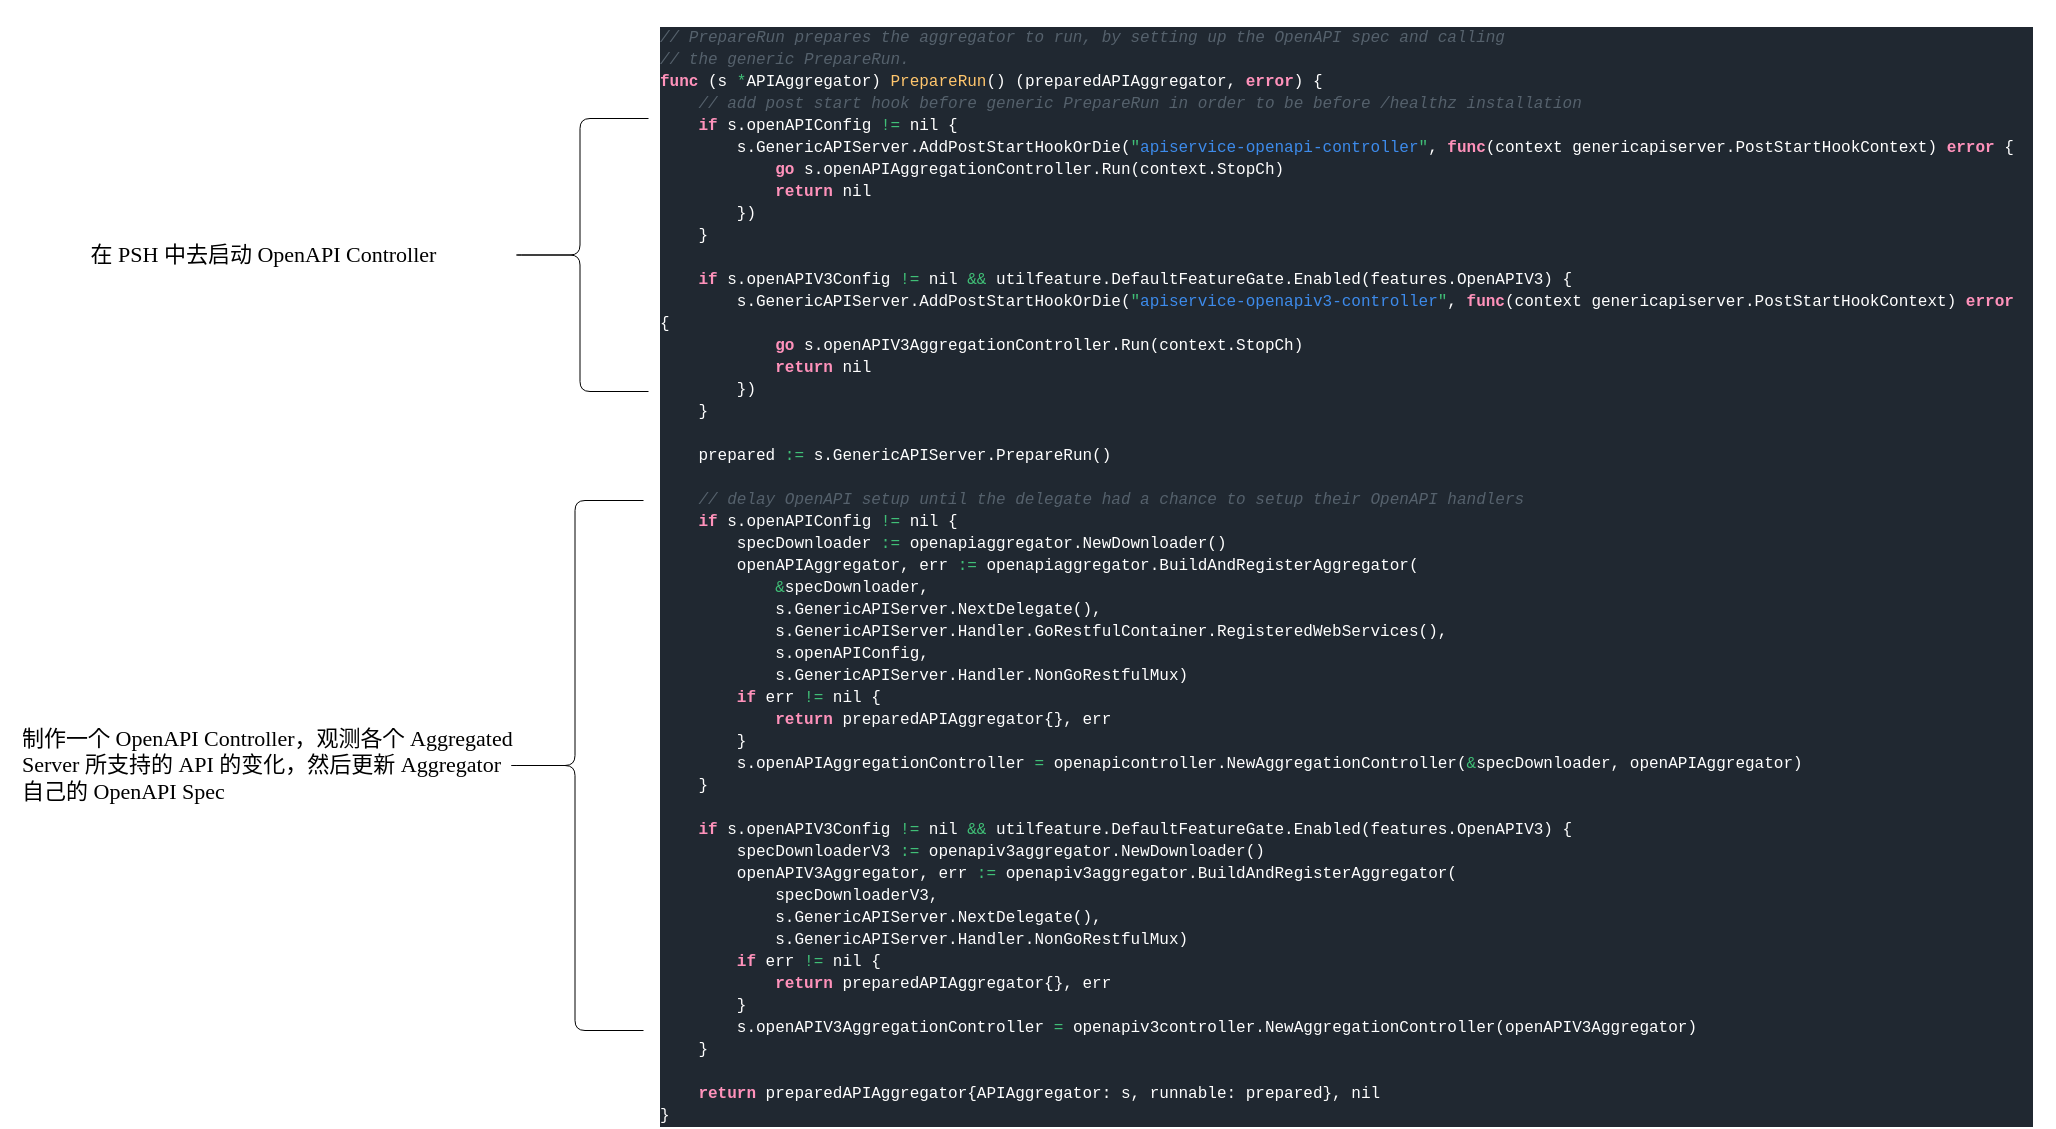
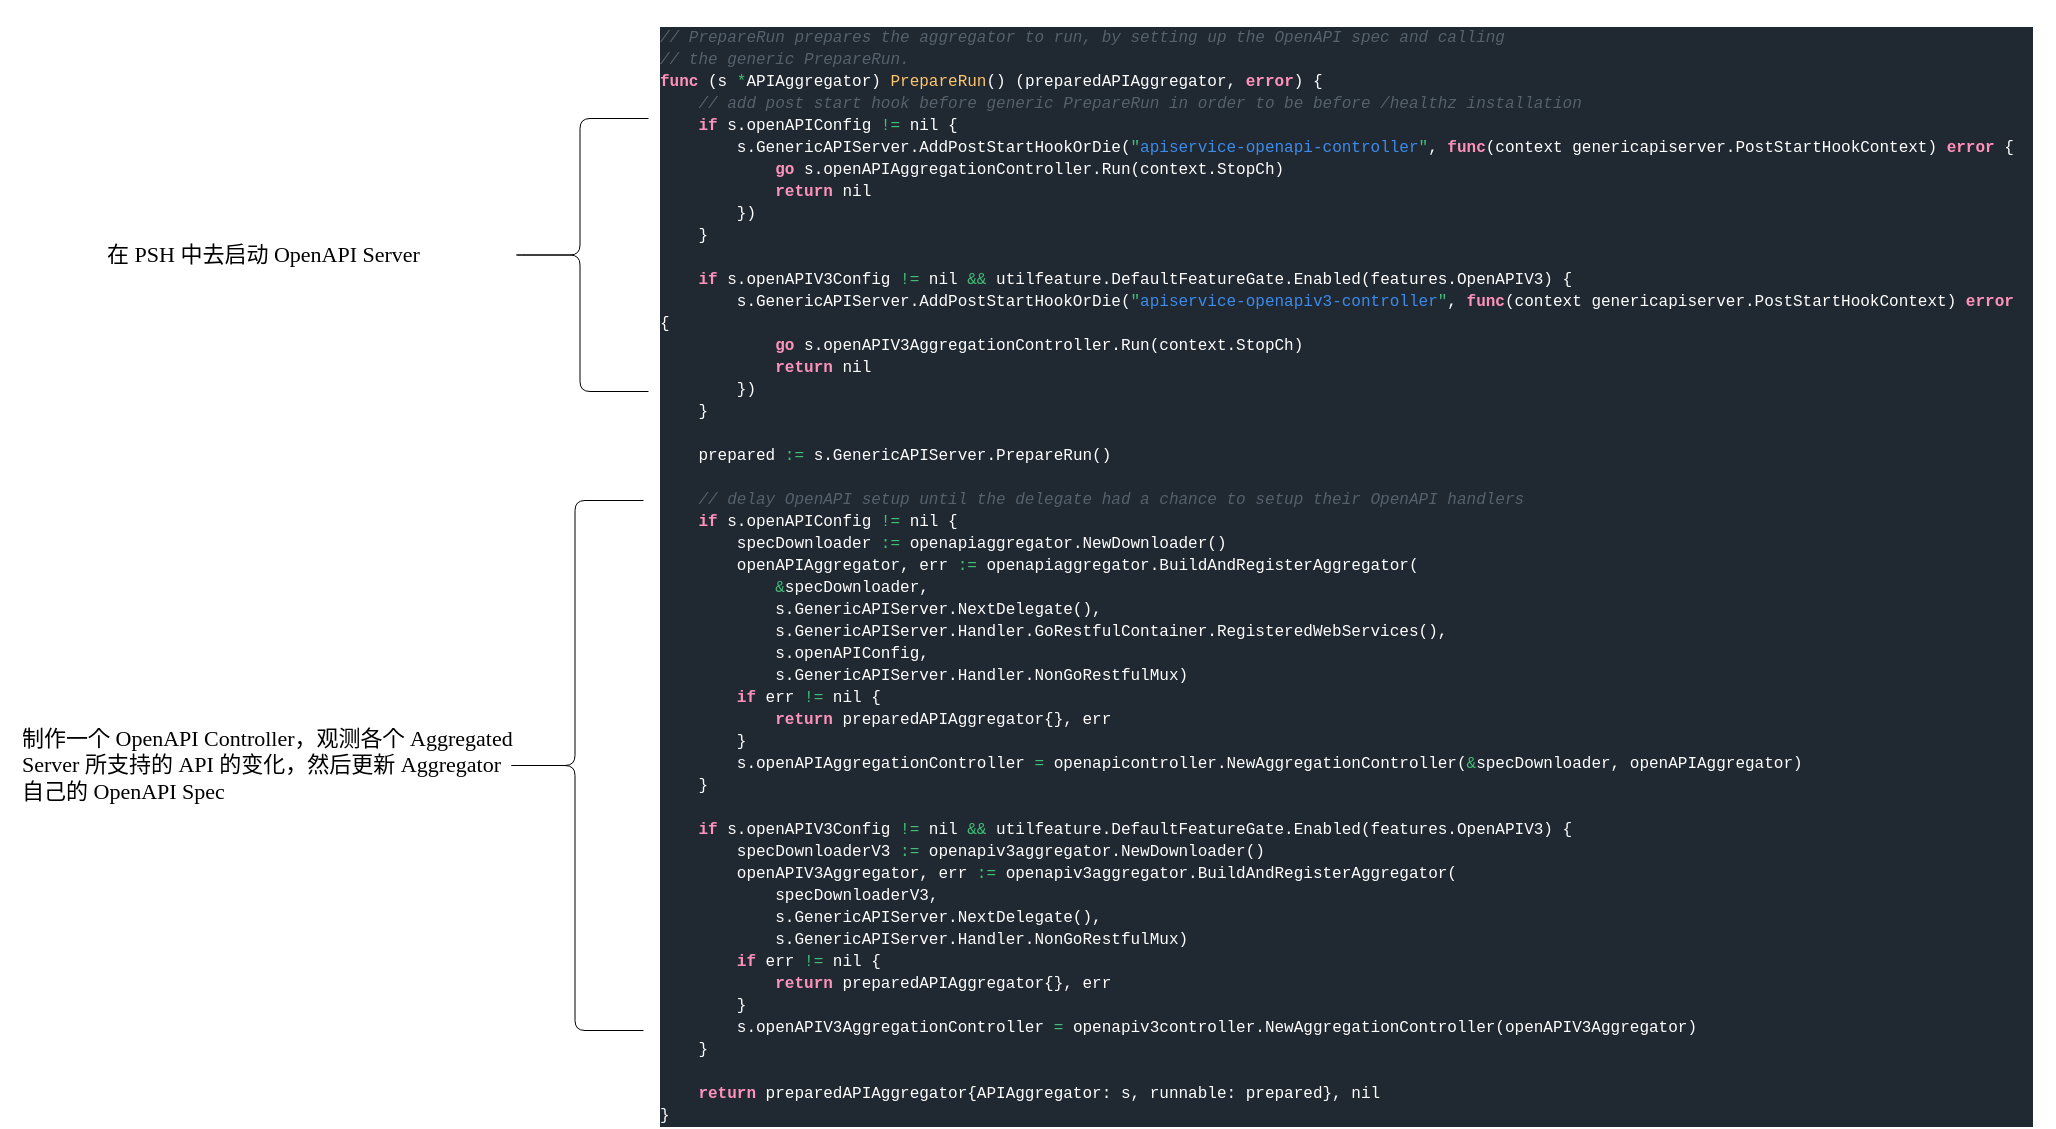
node "在 PSH 中去启动 OpenAPI Controller": label "在 PSH 中去启动 OpenAPI Controller" -> "在 PSH 中去启动 OpenAPI Server"
